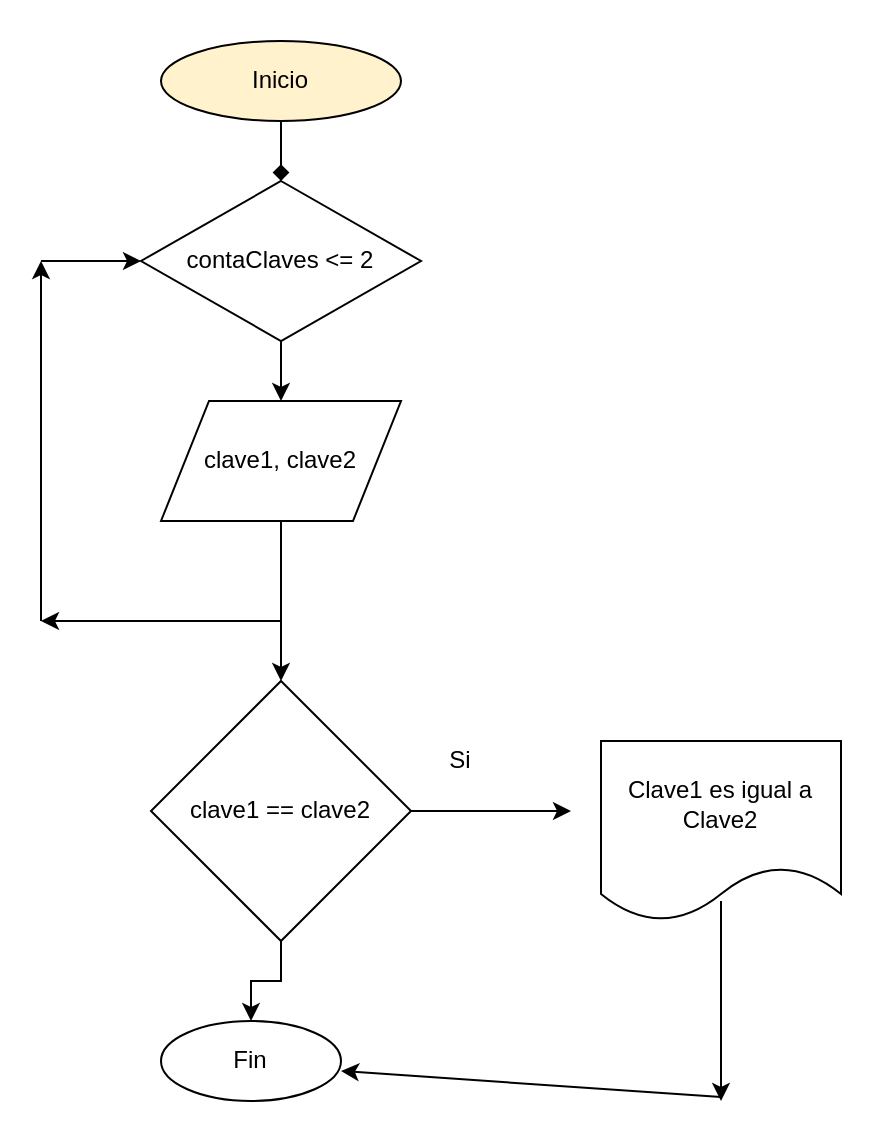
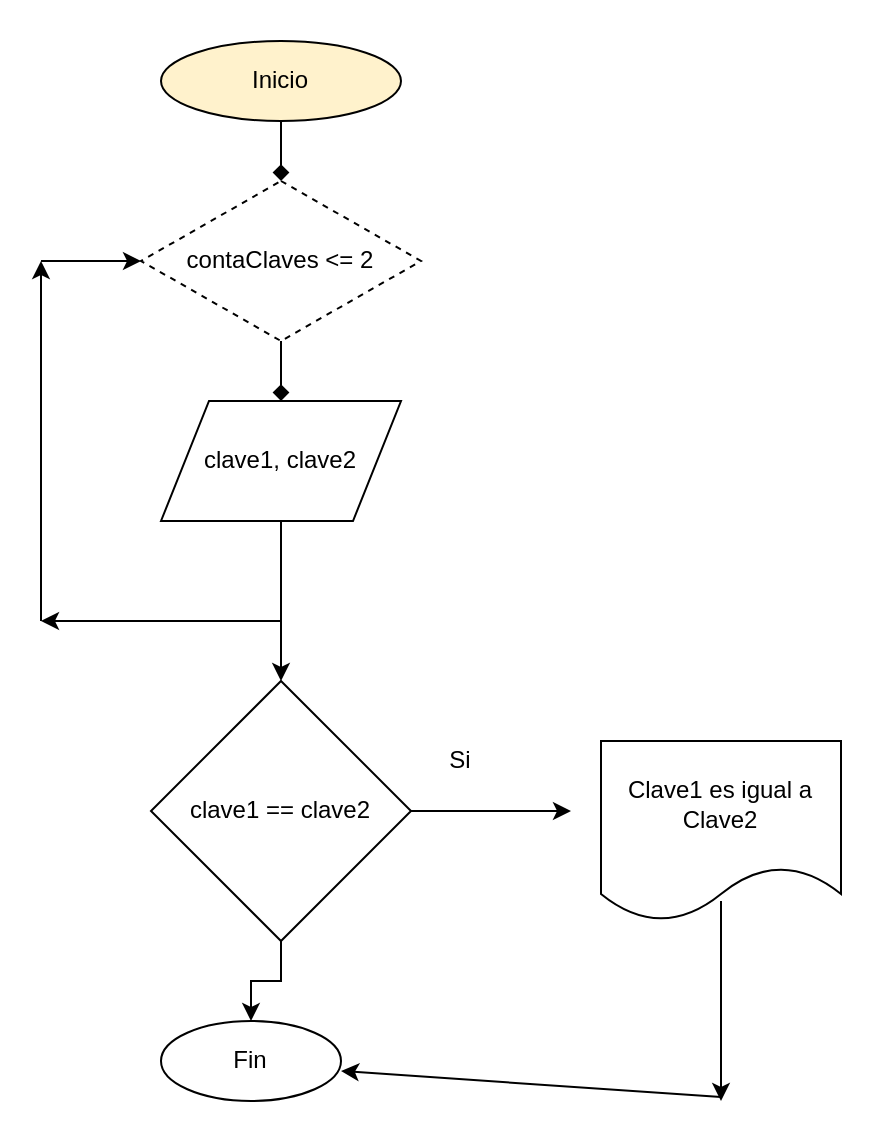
node "contaClaves <= 2": style solid -> dashed
edge "contaClaves <= 2" -> "clave1, clave2": arrowhead classic -> diamond
